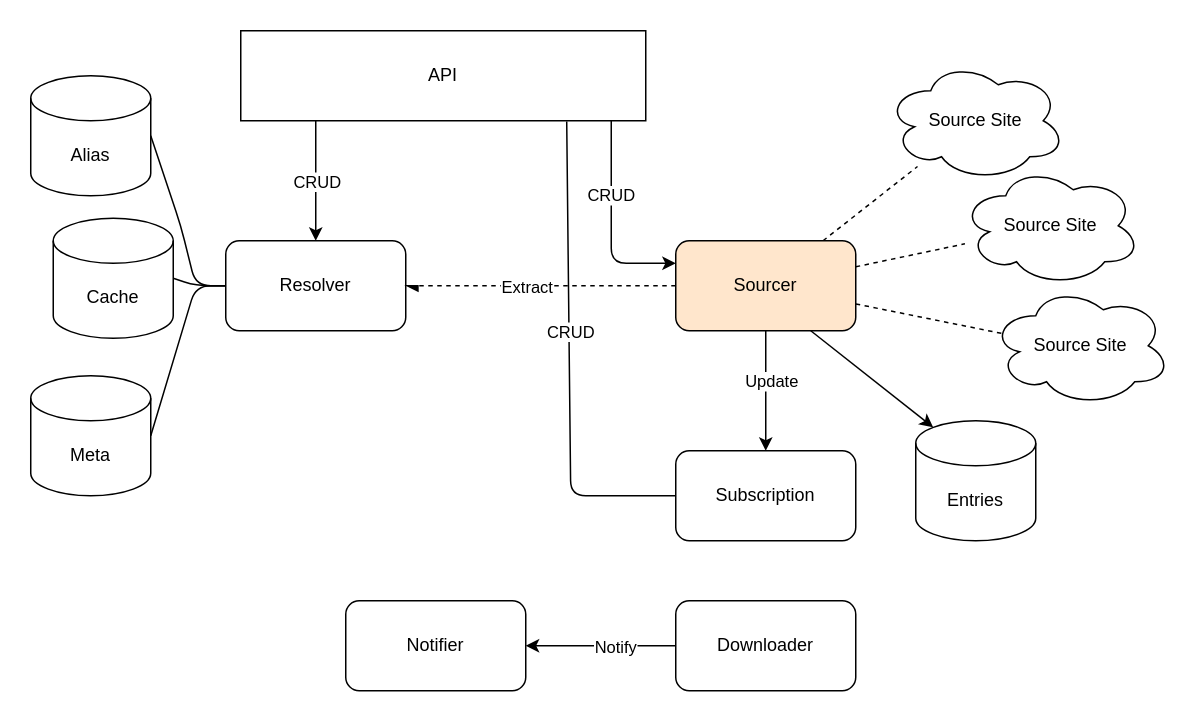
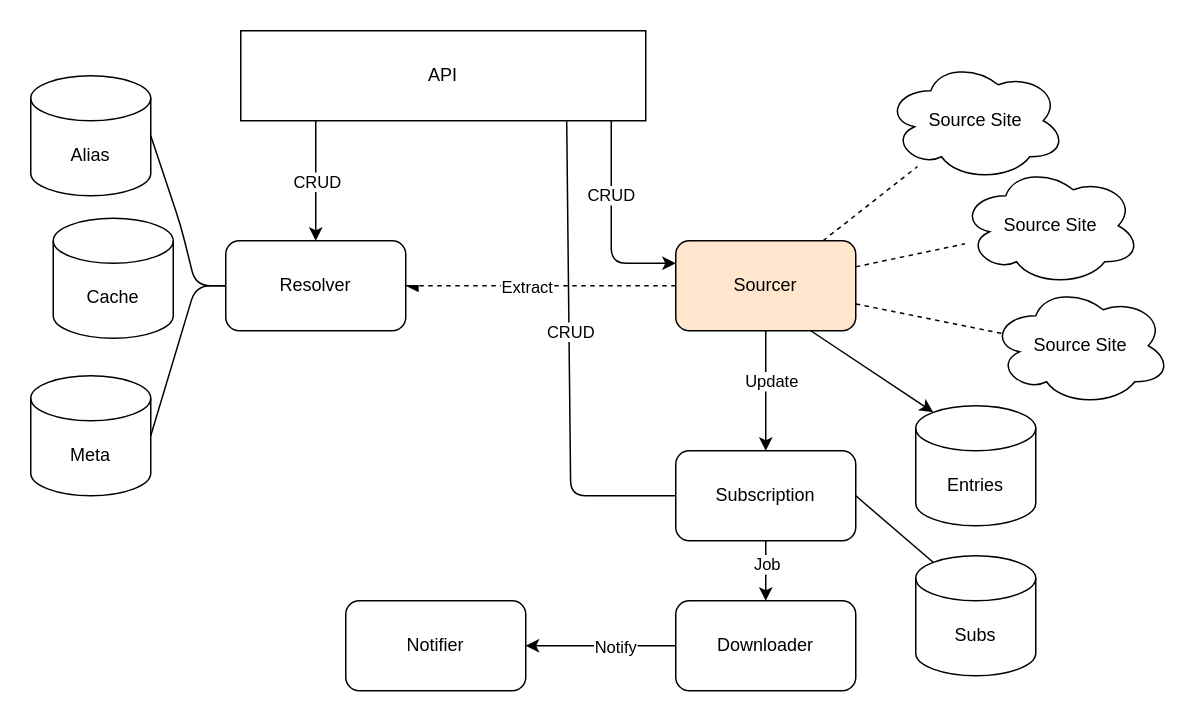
edge "Cache" -- "Resolver": removed
node "Entries": moved (976, 481) -> (976, 466)
edge "Subscription" -- "Subs": added
edge "Subscription" -> "Downloader": added, label "Job"
node "Subs": added
